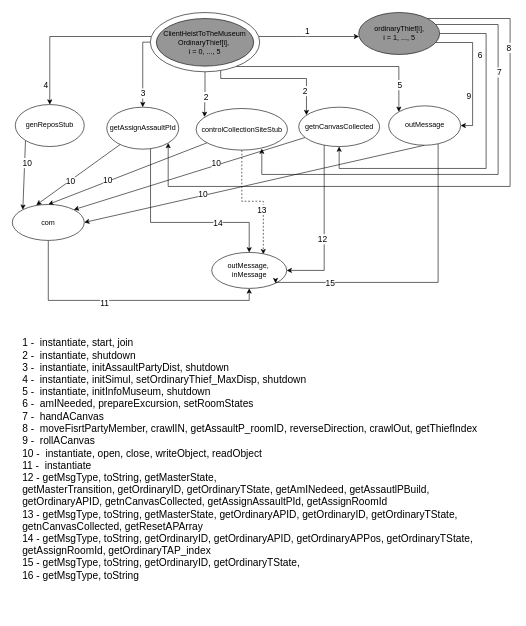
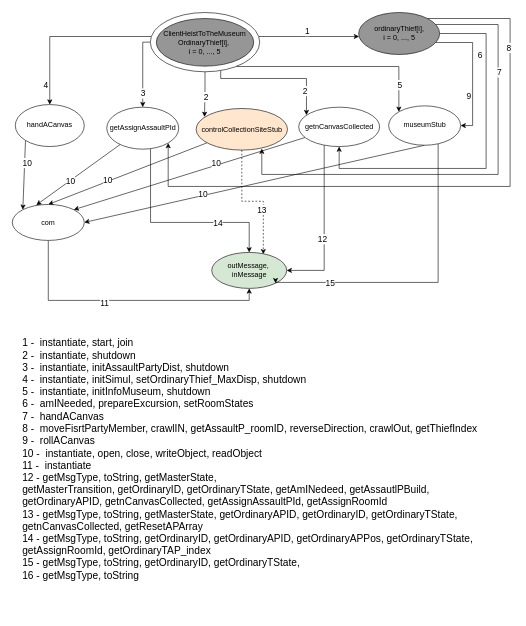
node "ordinaryThief[i], i = 1, ..., 5": label "ordinaryThief[i], i = 1, ..., 5" -> "ordinaryThief[i], i = 0, ..., 5"
node "genReposStub": label "genReposStub" -> "handACanvas"
node "outMessage": label "outMessage" -> "museumStub"
node "controlCollectionSiteStub": fillcolor #ffffff -> #ffe6cc
node "outMessage, inMessage": fillcolor #ffffff -> #d5e8d4
